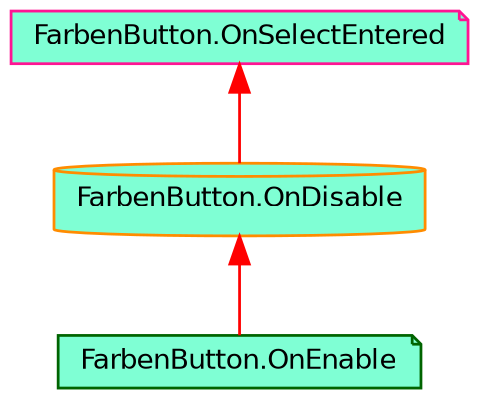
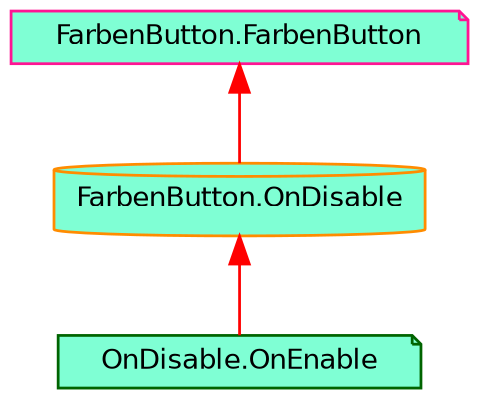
node "FarbenButton.OnSelectEntered": label "FarbenButton.OnSelectEntered" -> "FarbenButton.FarbenButton"
node "FarbenButton.OnEnable": label "FarbenButton.OnEnable" -> "OnDisable.OnEnable"
